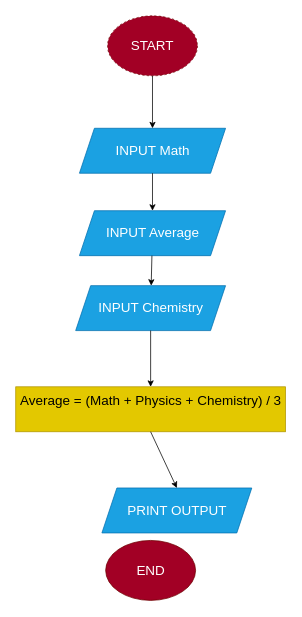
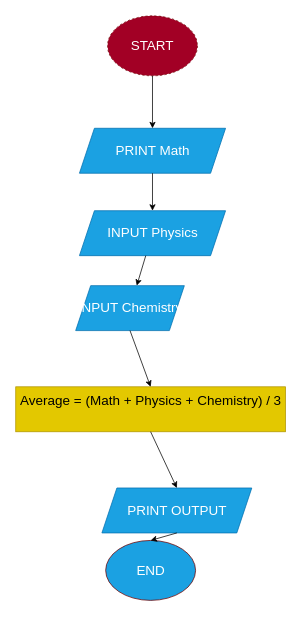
node "INPUT Math": label "INPUT Math" -> "PRINT Math"
node "INPUT Average": label "INPUT Average" -> "INPUT Physics"
node "INPUT Chemistry": size 150x45 -> 109x45
edge "PRINT OUTPUT" -> "END": added
node "END": fillcolor #a20025 -> #1ba1e2
